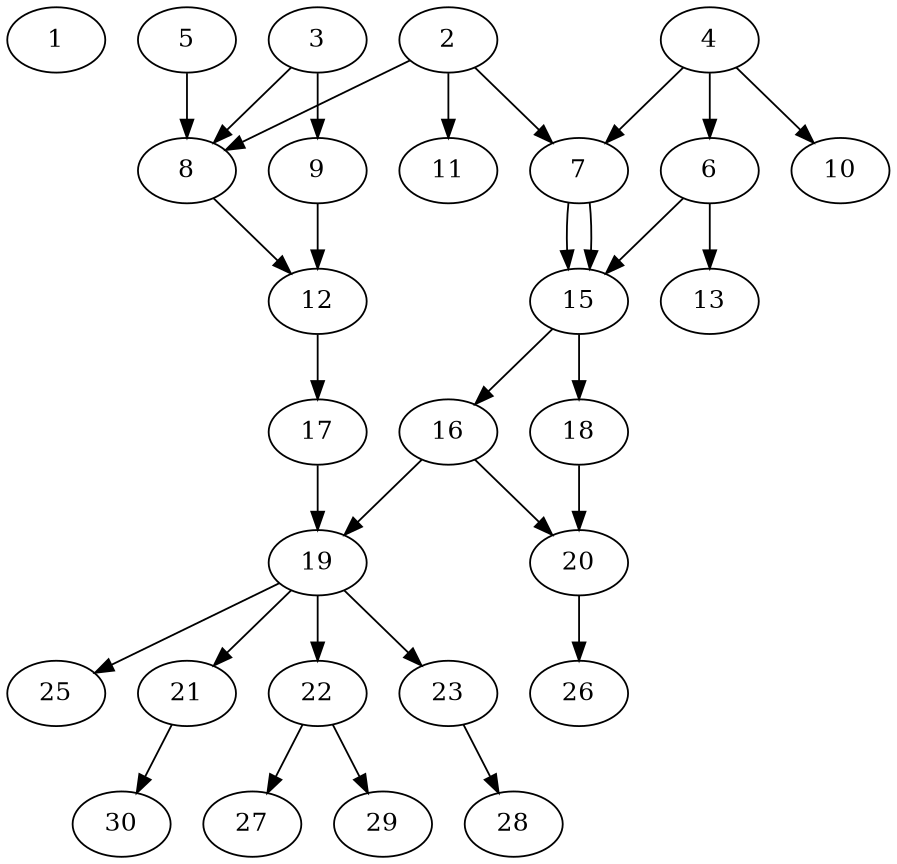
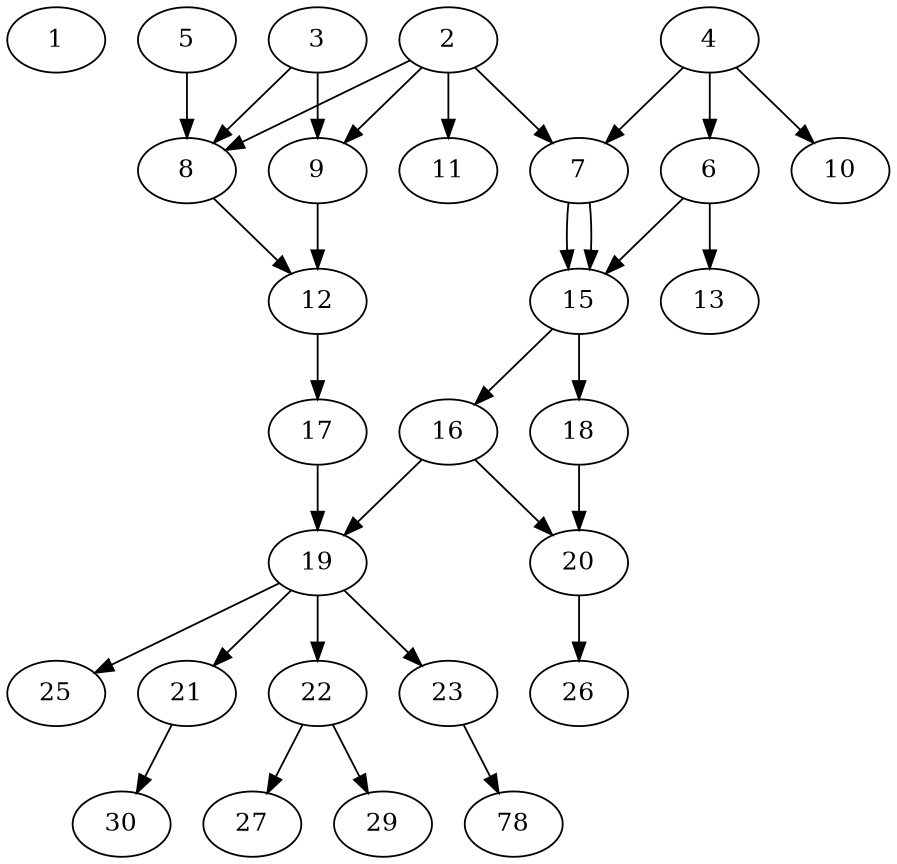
edge "2" -> "9": added
node "28": label "28" -> "78"
